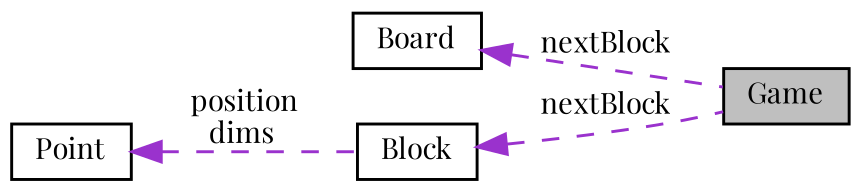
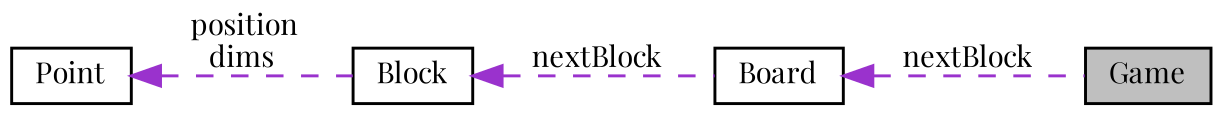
edge "Game" -> "Block": now "Board" -> "Block"
